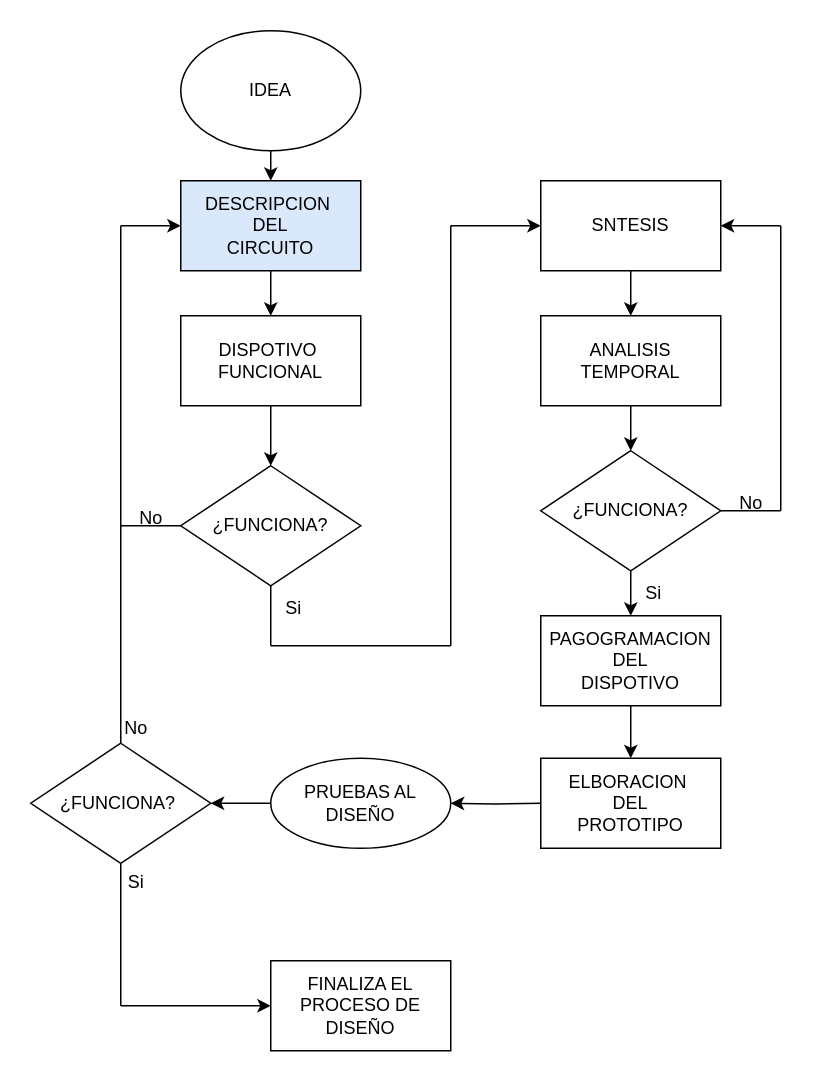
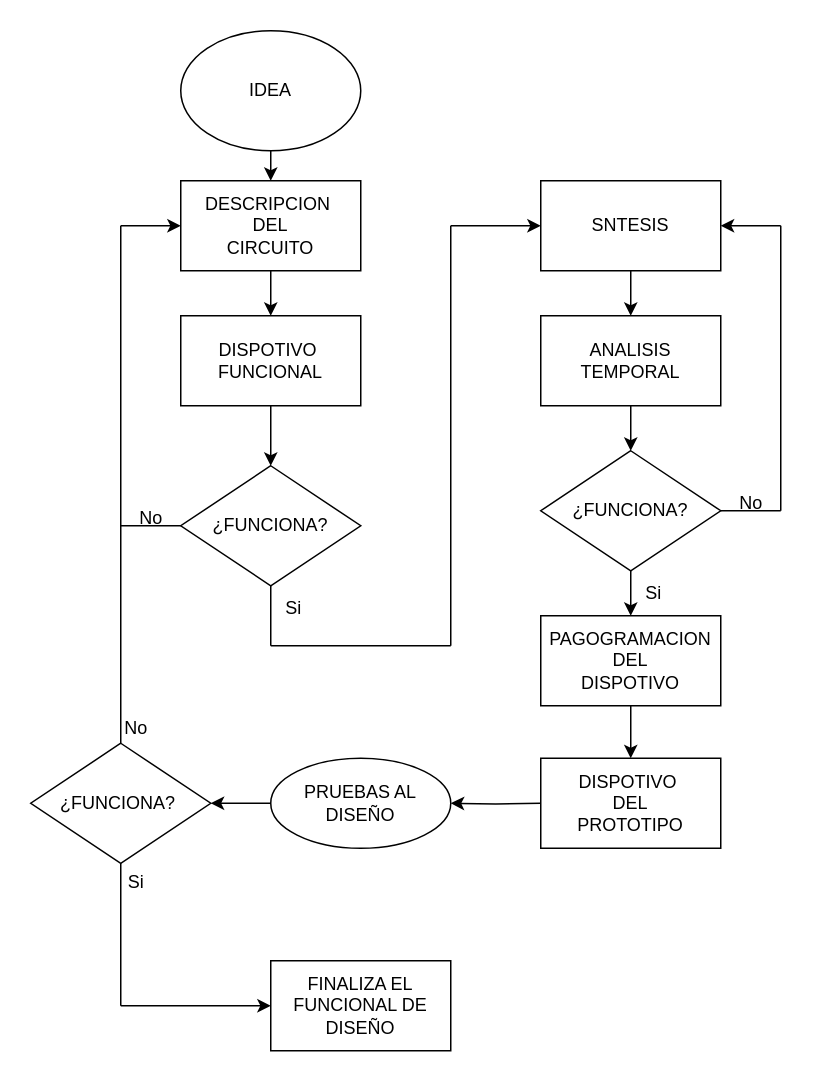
node "DESCRIPCION DEL CIRCUITO": fillcolor #dae8fc -> #ffffff
node "ELBORACION DEL PROTOTIPO": label "ELBORACION DEL PROTOTIPO" -> "DISPOTIVO DEL PROTOTIPO"
node "FINALIZA EL PROCESO DE DISEÑO": label "FINALIZA EL PROCESO DE DISEÑO" -> "FINALIZA EL FUNCIONAL DE DISEÑO"
